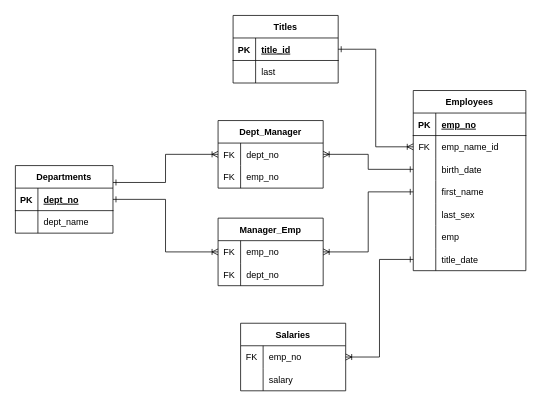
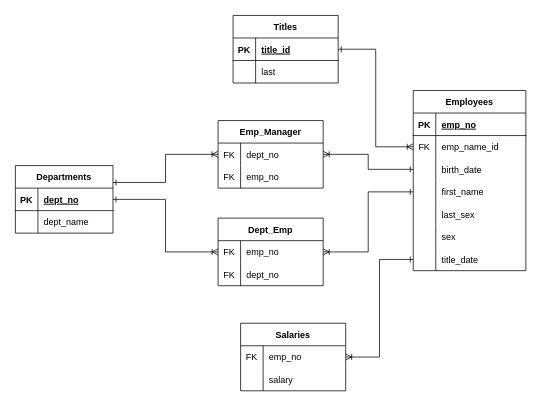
node "Dept_Manager": label "Dept_Manager" -> "Emp_Manager"
node "Manager_Emp": label "Manager_Emp" -> "Dept_Emp"
node "emp": label "emp" -> "sex"
